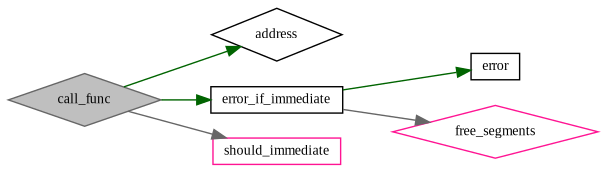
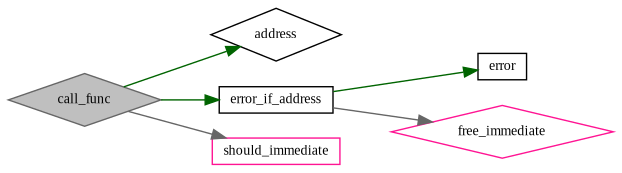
node "error_if_immediate": label "error_if_immediate" -> "error_if_address"
node "free_segments": label "free_segments" -> "free_immediate"
